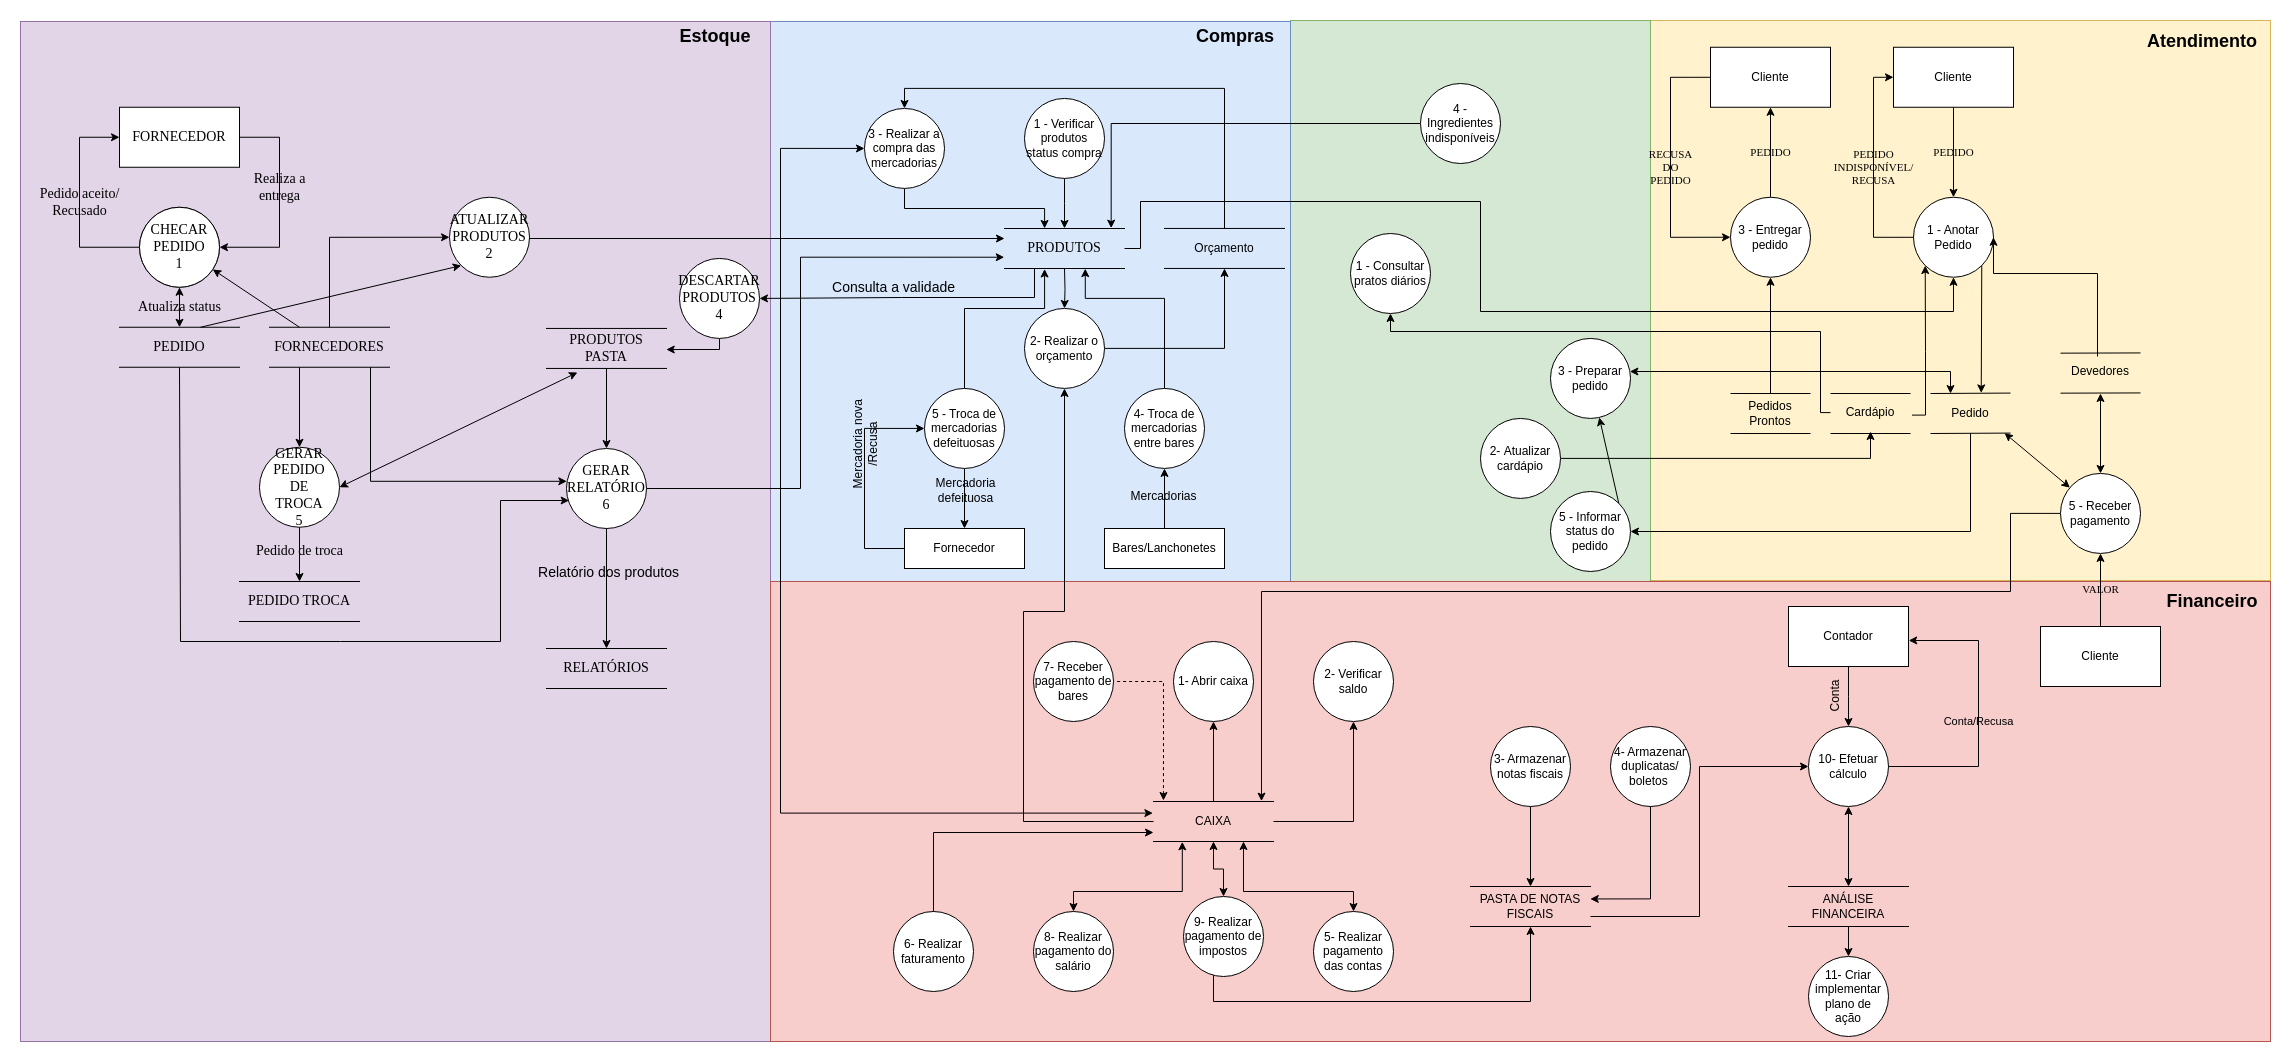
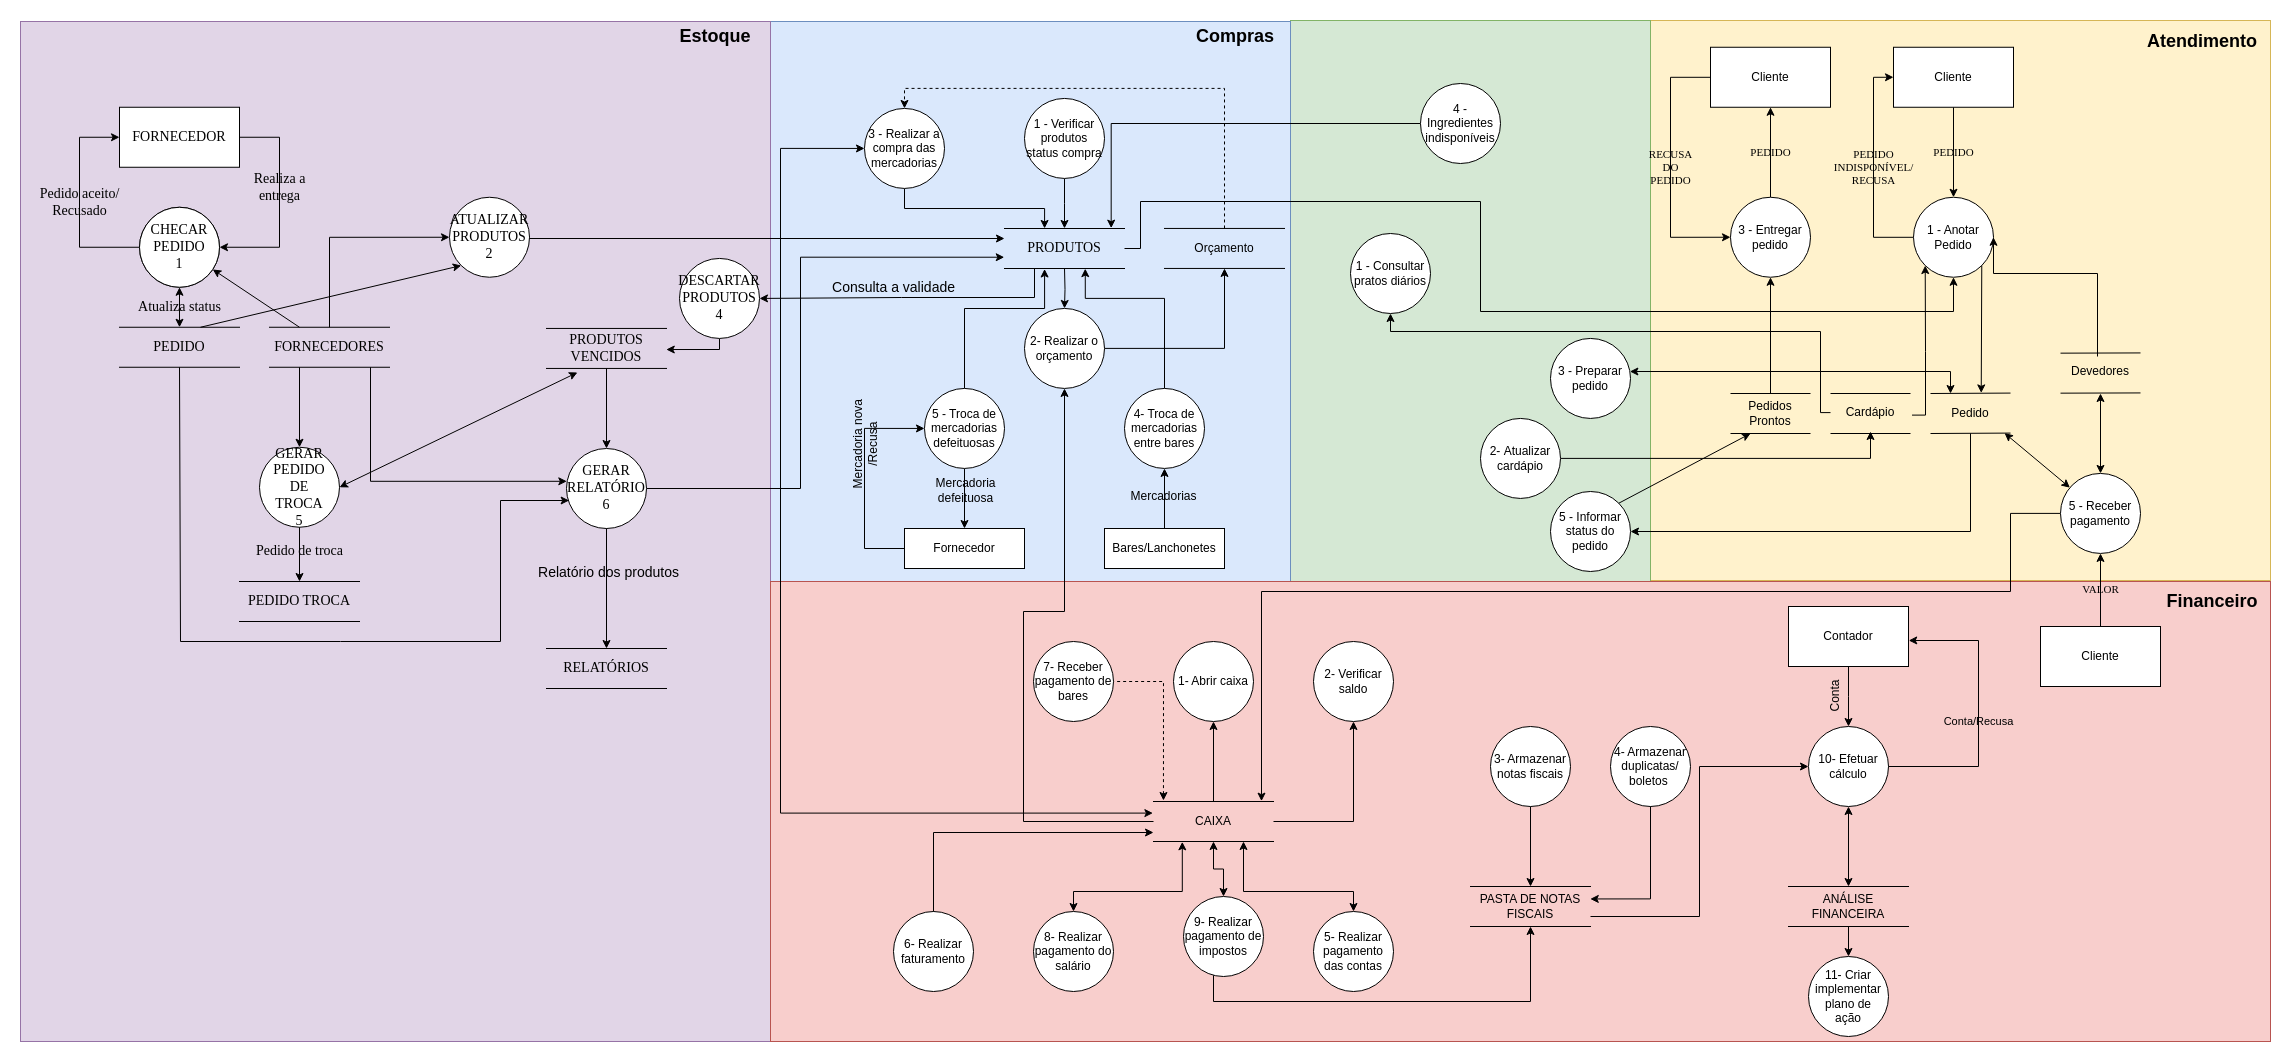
edge "Orçamento" -> "3 - Realizar a compra das mercadorias": style solid -> dashed
node "PRODUTOSPASTA": label "PRODUTOSPASTA" -> "PRODUTOSVENCIDOS"
edge "5 - Informar status do pedido" -> "3 - Preparar pedido": now "5 - Informar status do pedido" -> "Pedidos Prontos"
